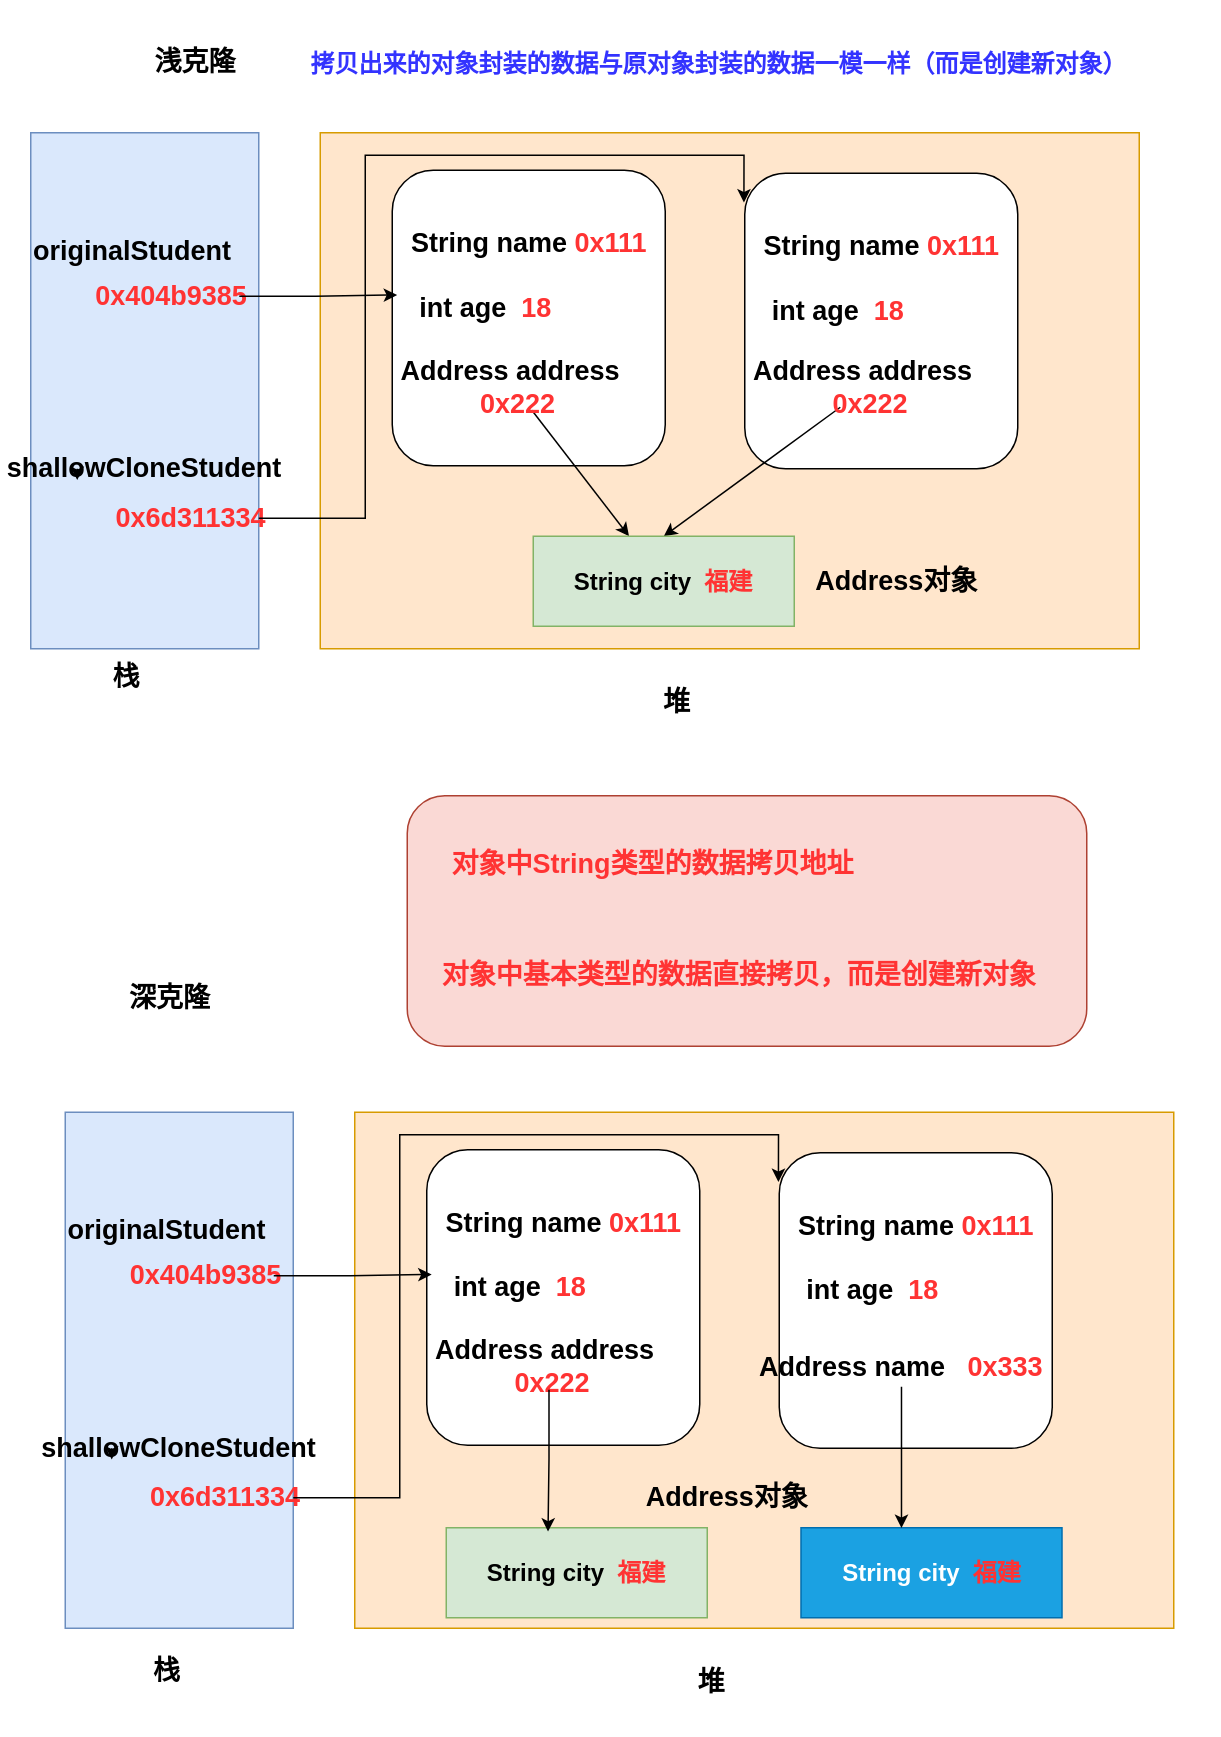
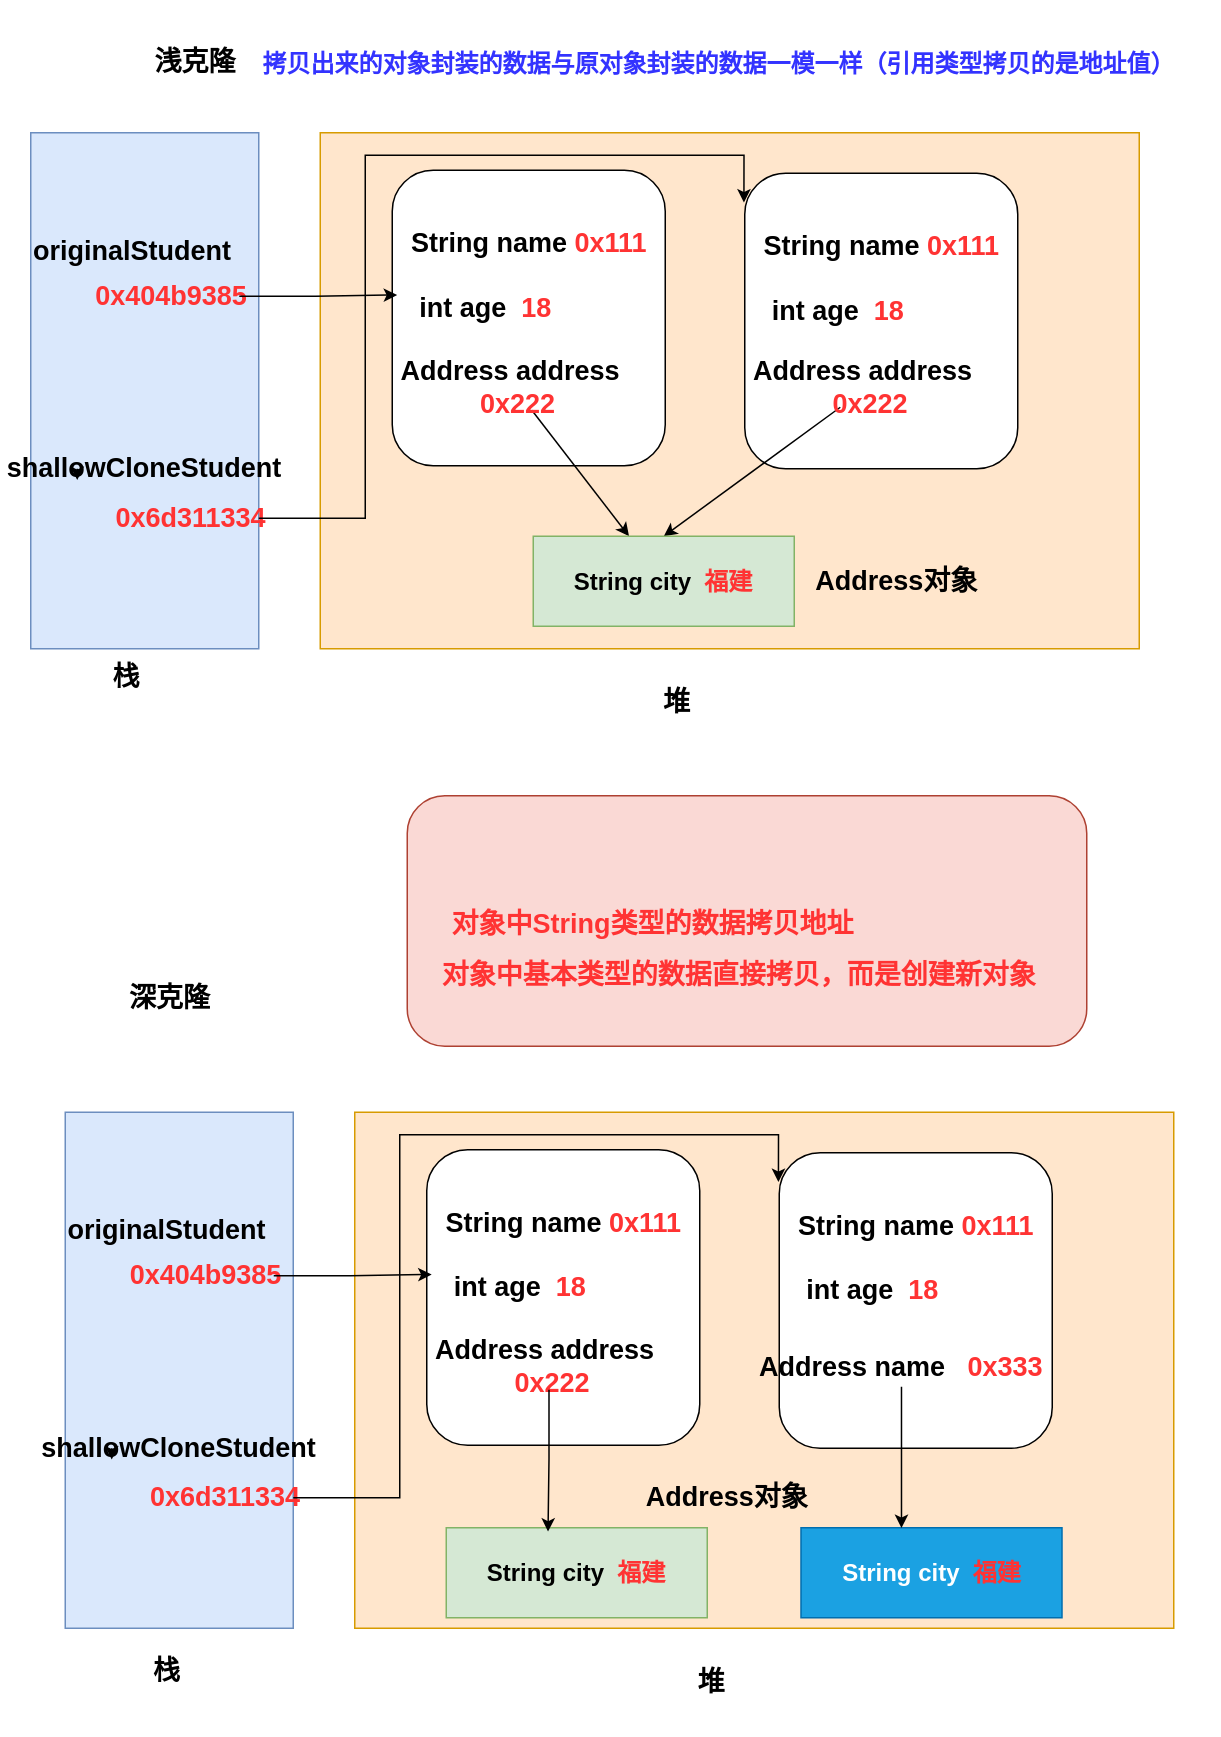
node "拷贝出来的对象封装的数据与原对象封装的数据一模一样（而是创建新对象）": label "拷贝出来的对象封装的数据与原对象封装的数据一模一样（而是创建新对象）" -> "拷贝出来的对象封装的数据与原对象封装的数据一模一样（引用类型拷贝的是地址值）"
node "对象中String类型的数据拷贝地址": moved (684, 866) -> (684, 926)
